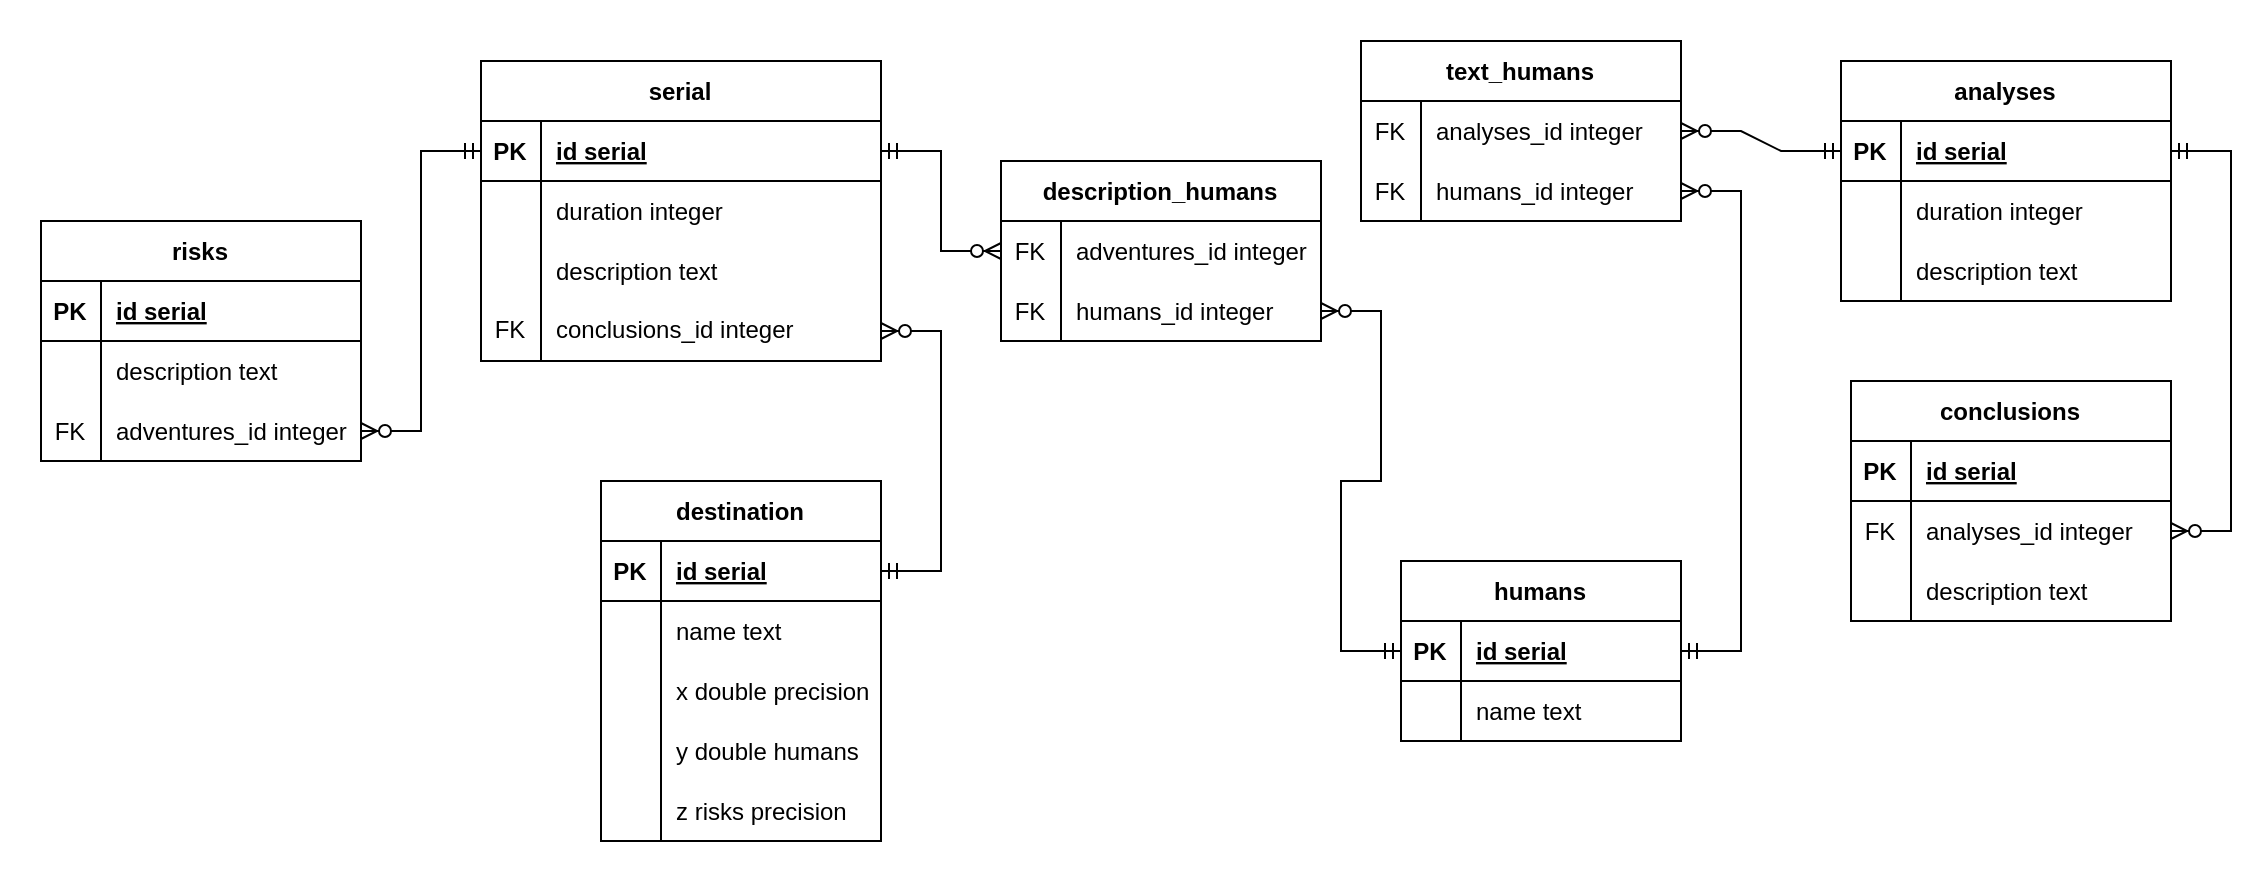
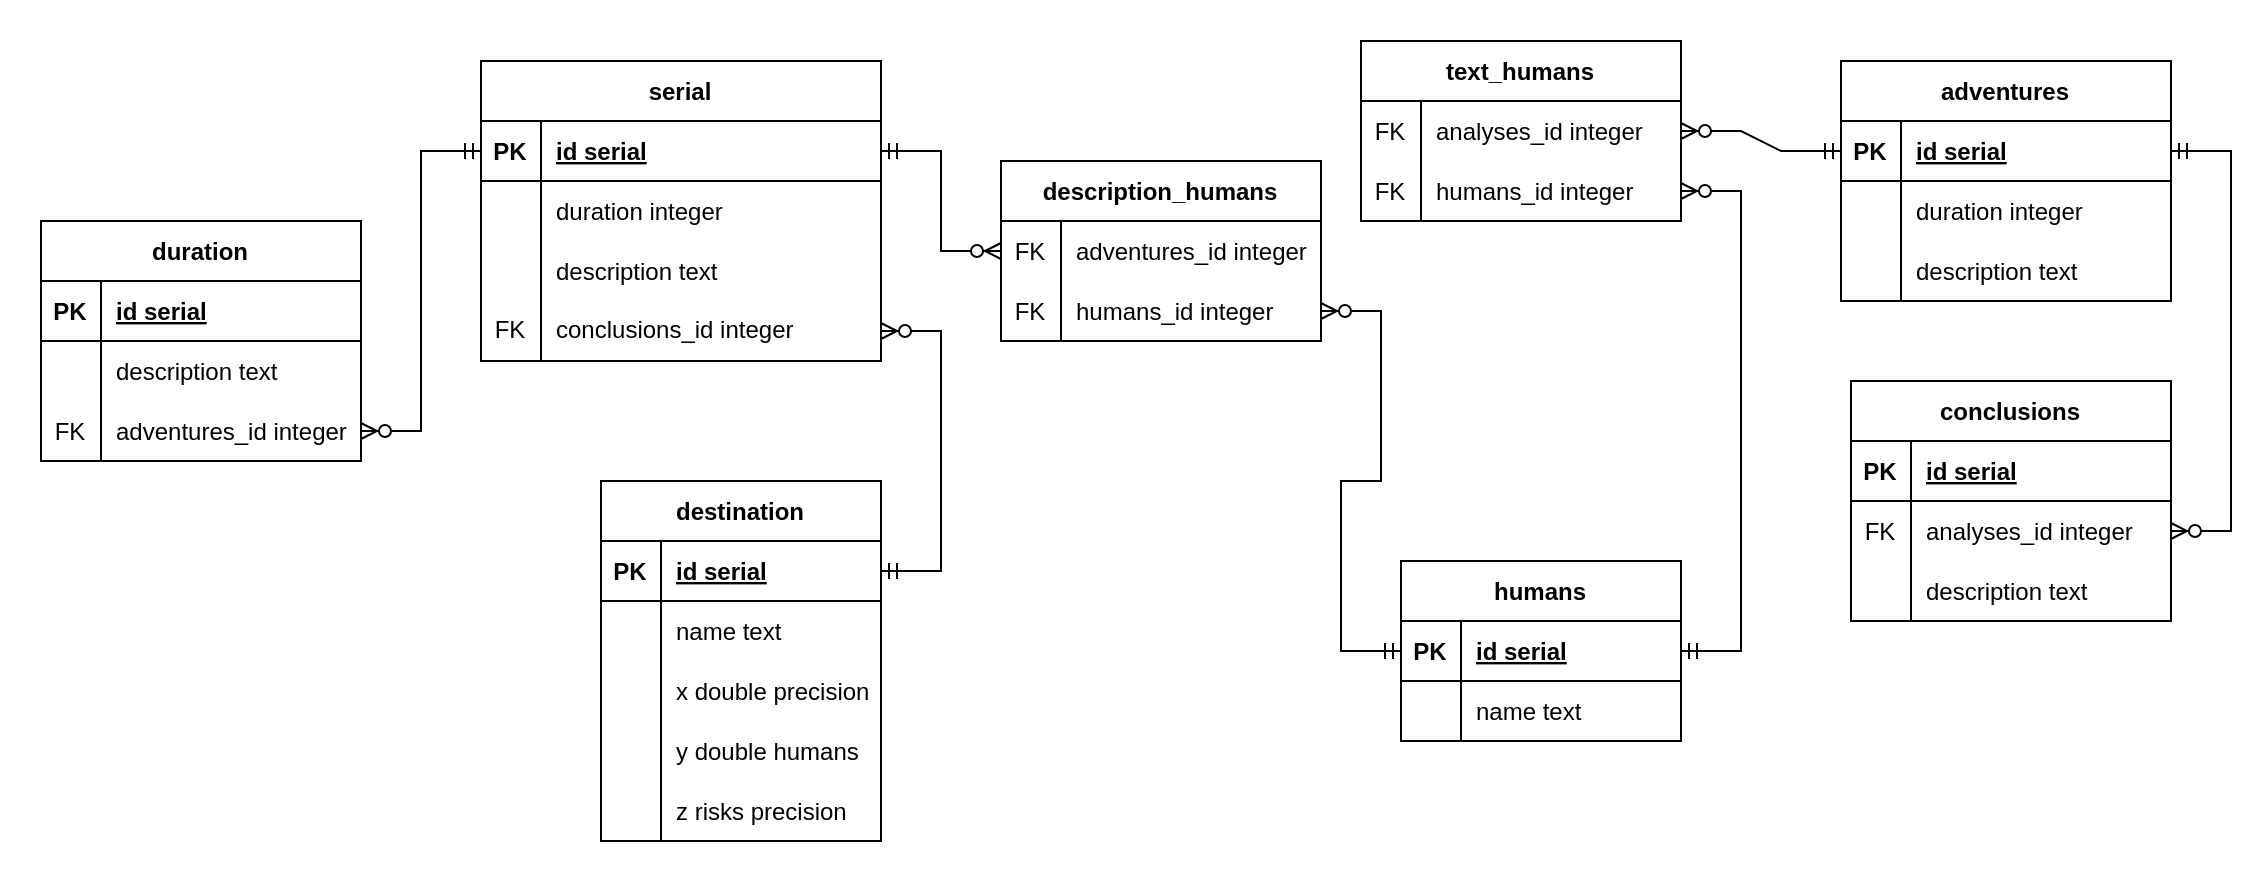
node "analyses": label "analyses" -> "adventures"
node "risks": label "risks" -> "duration"
